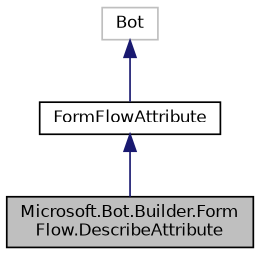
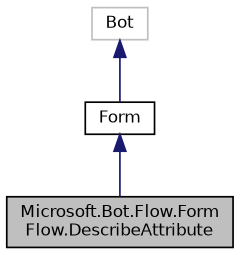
node "FormFlowAttribute": label "FormFlowAttribute" -> "Form"
node "Microsoft.Bot.Builder.Form Flow.DescribeAttribute": label "Microsoft.Bot.Builder.Form Flow.DescribeAttribute" -> "Microsoft.Bot.Flow.Form Flow.DescribeAttribute"
